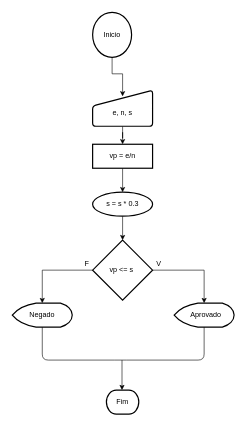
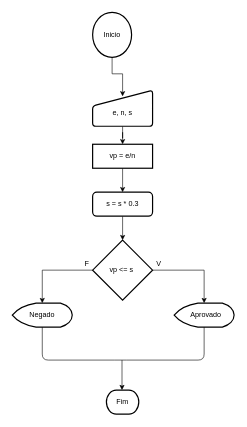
node "s = s * 0.3": shape ellipse -> rounded rectangle
